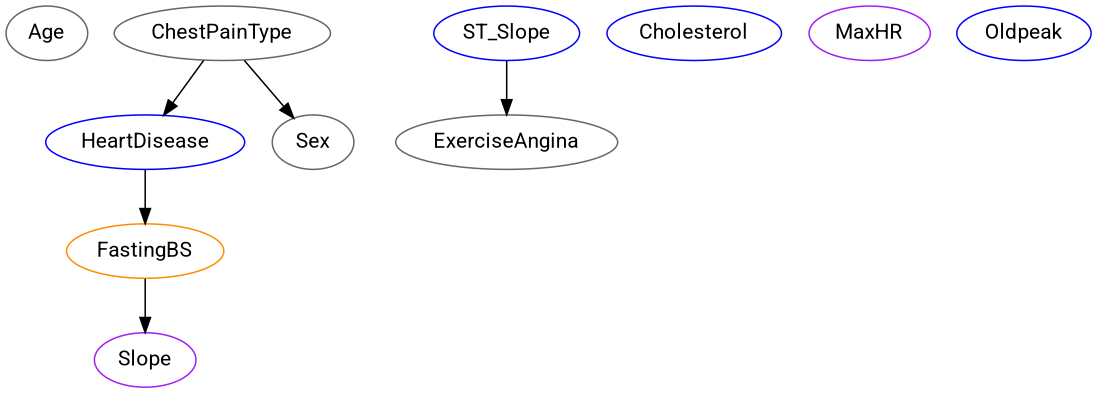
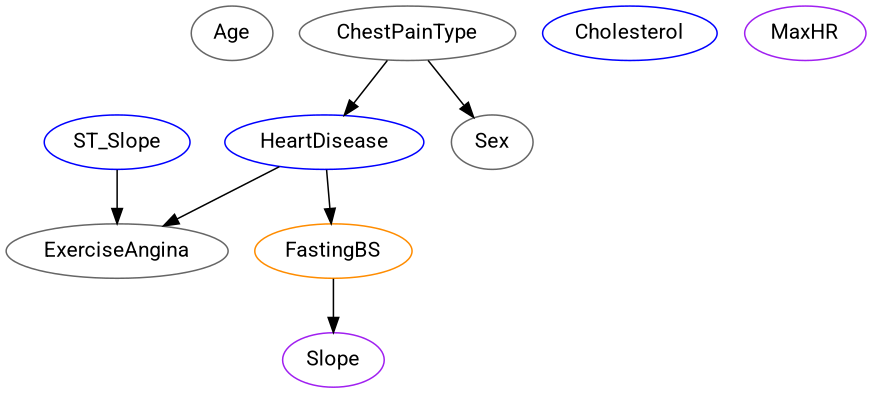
node "Oldpeak": removed
edge "HeartDisease" -> "ExerciseAngina": added
